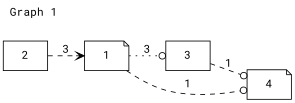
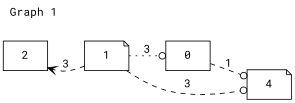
edge "2" -> "1": reversed
node "3": label "3" -> "0"
edge "1" -> "4": label "1" -> "3"
